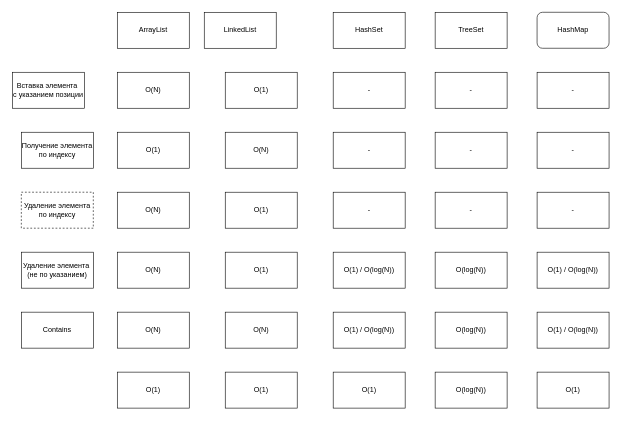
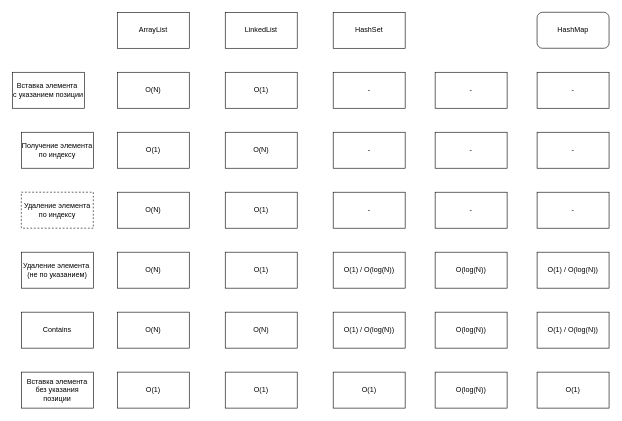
node "LinkedList": moved (240, 30) -> (261, 30)
node "TreeSet": removed
node "Вставка элемента без указания позиции": added
